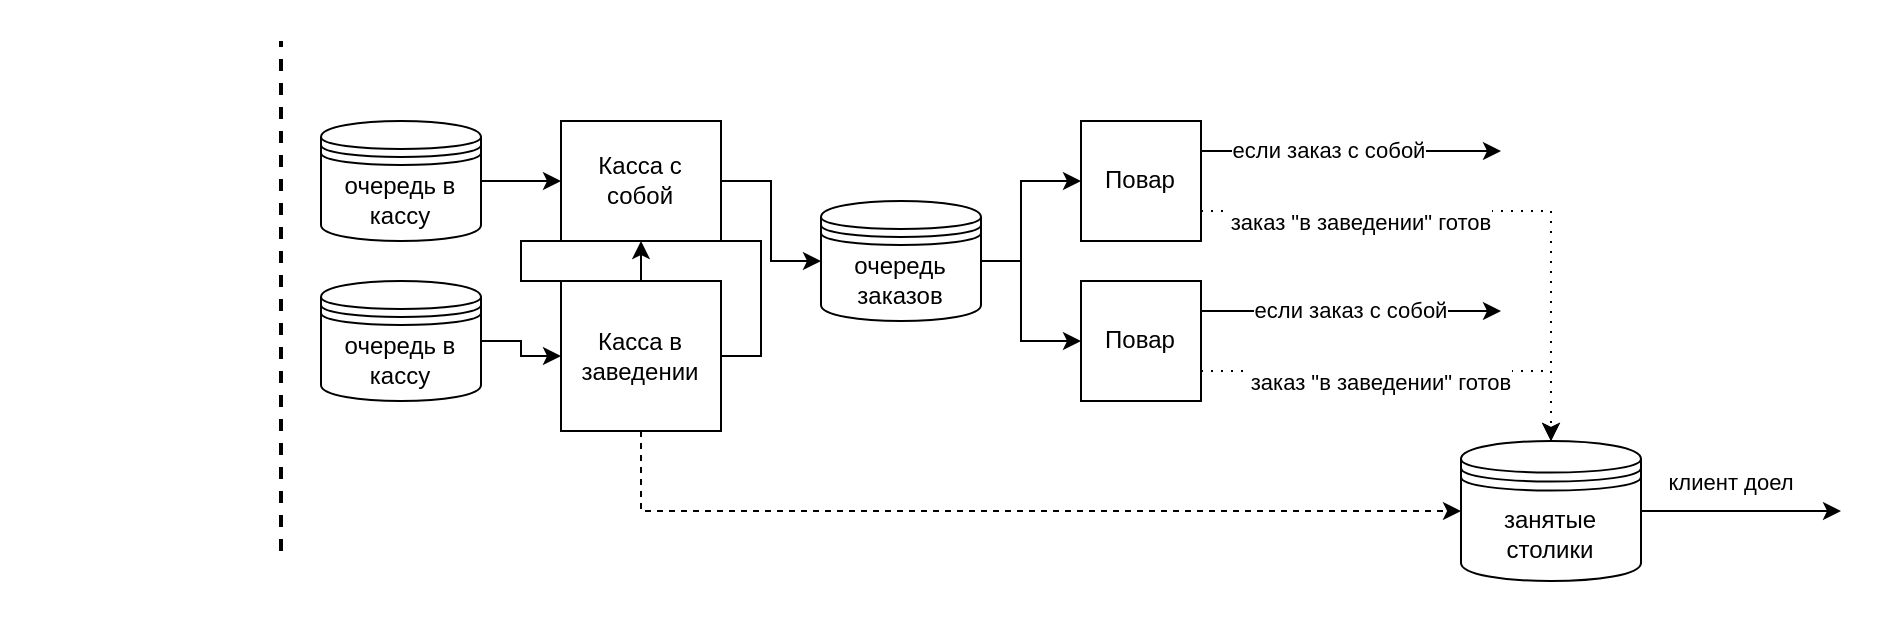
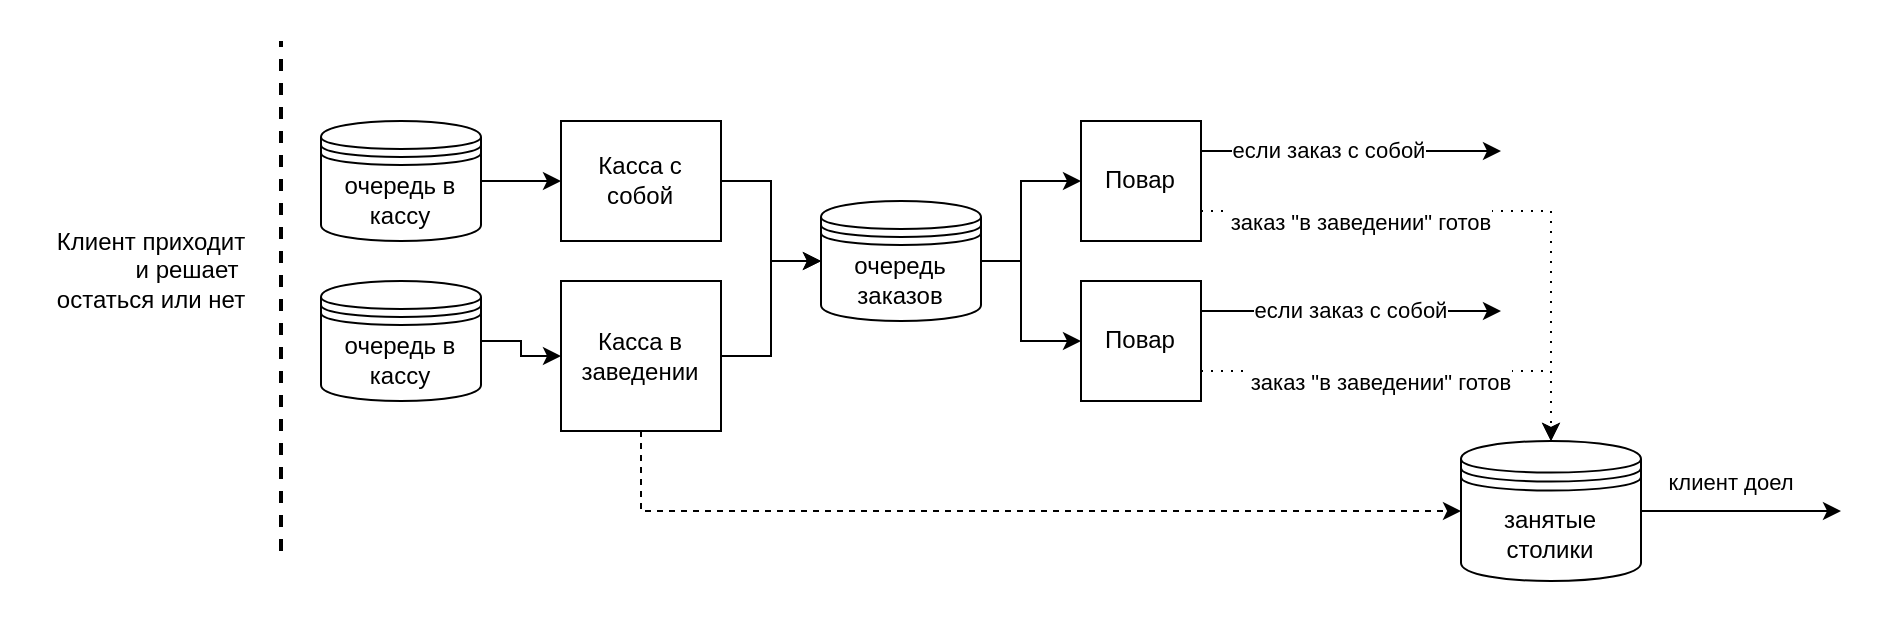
node "Клиент приходит и решает остаться или нет": added
edge "Касса в заведении" -> "Касса с собой": now "Касса в заведении" -> "очередь заказов"
